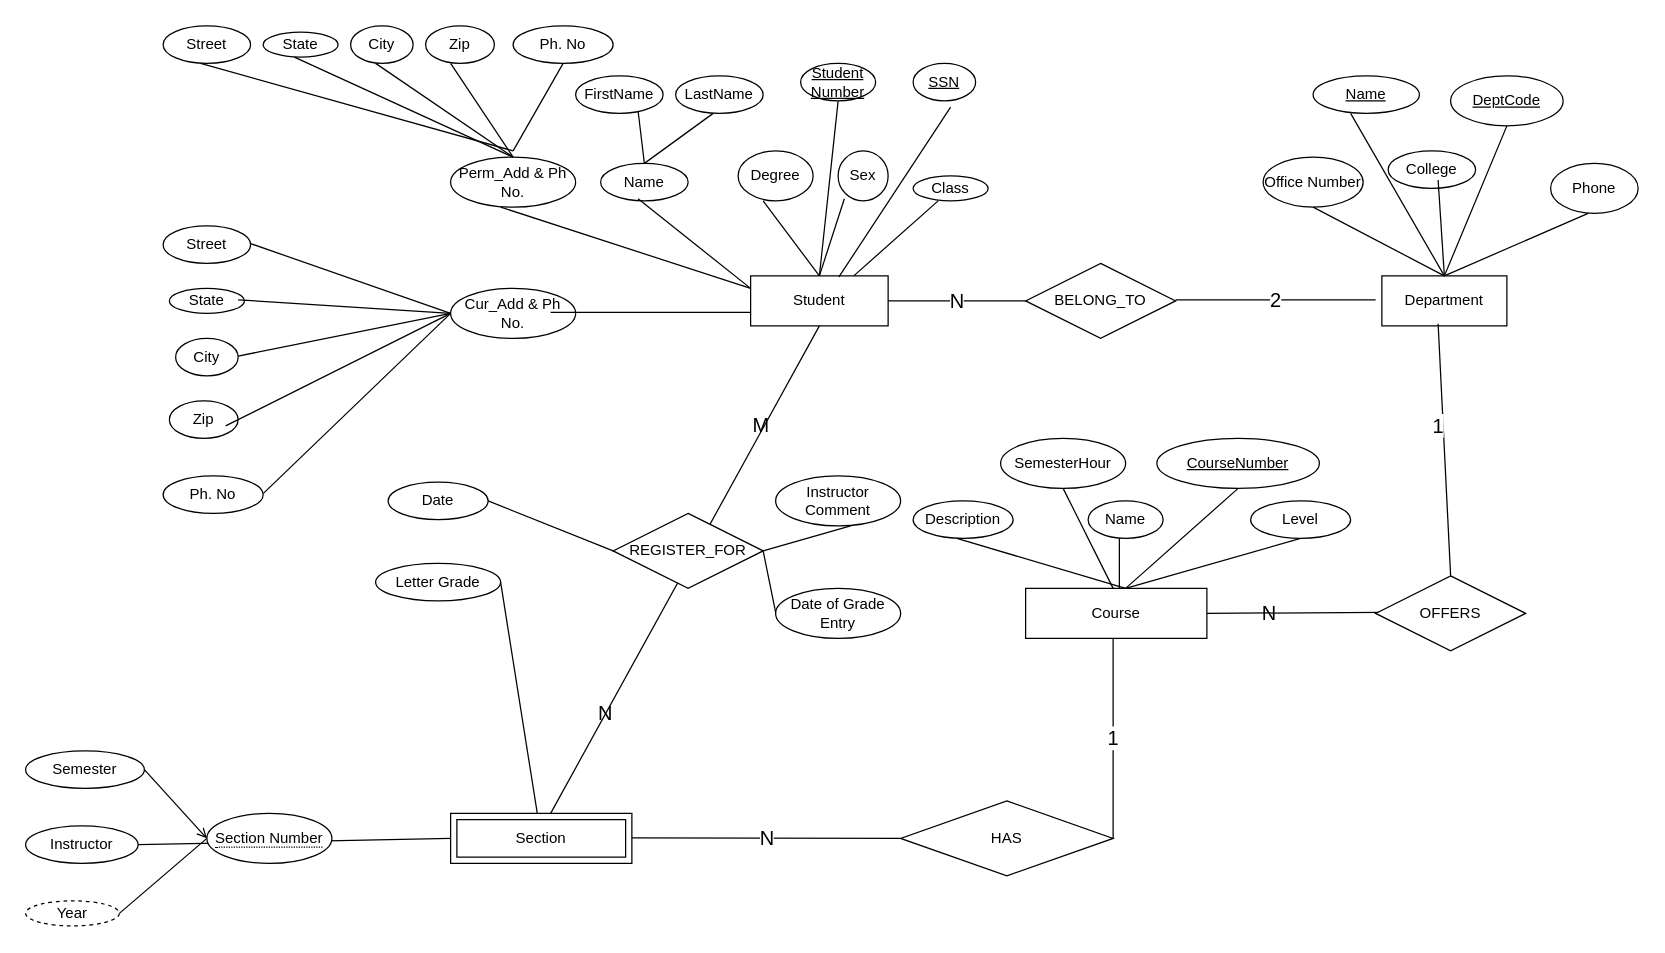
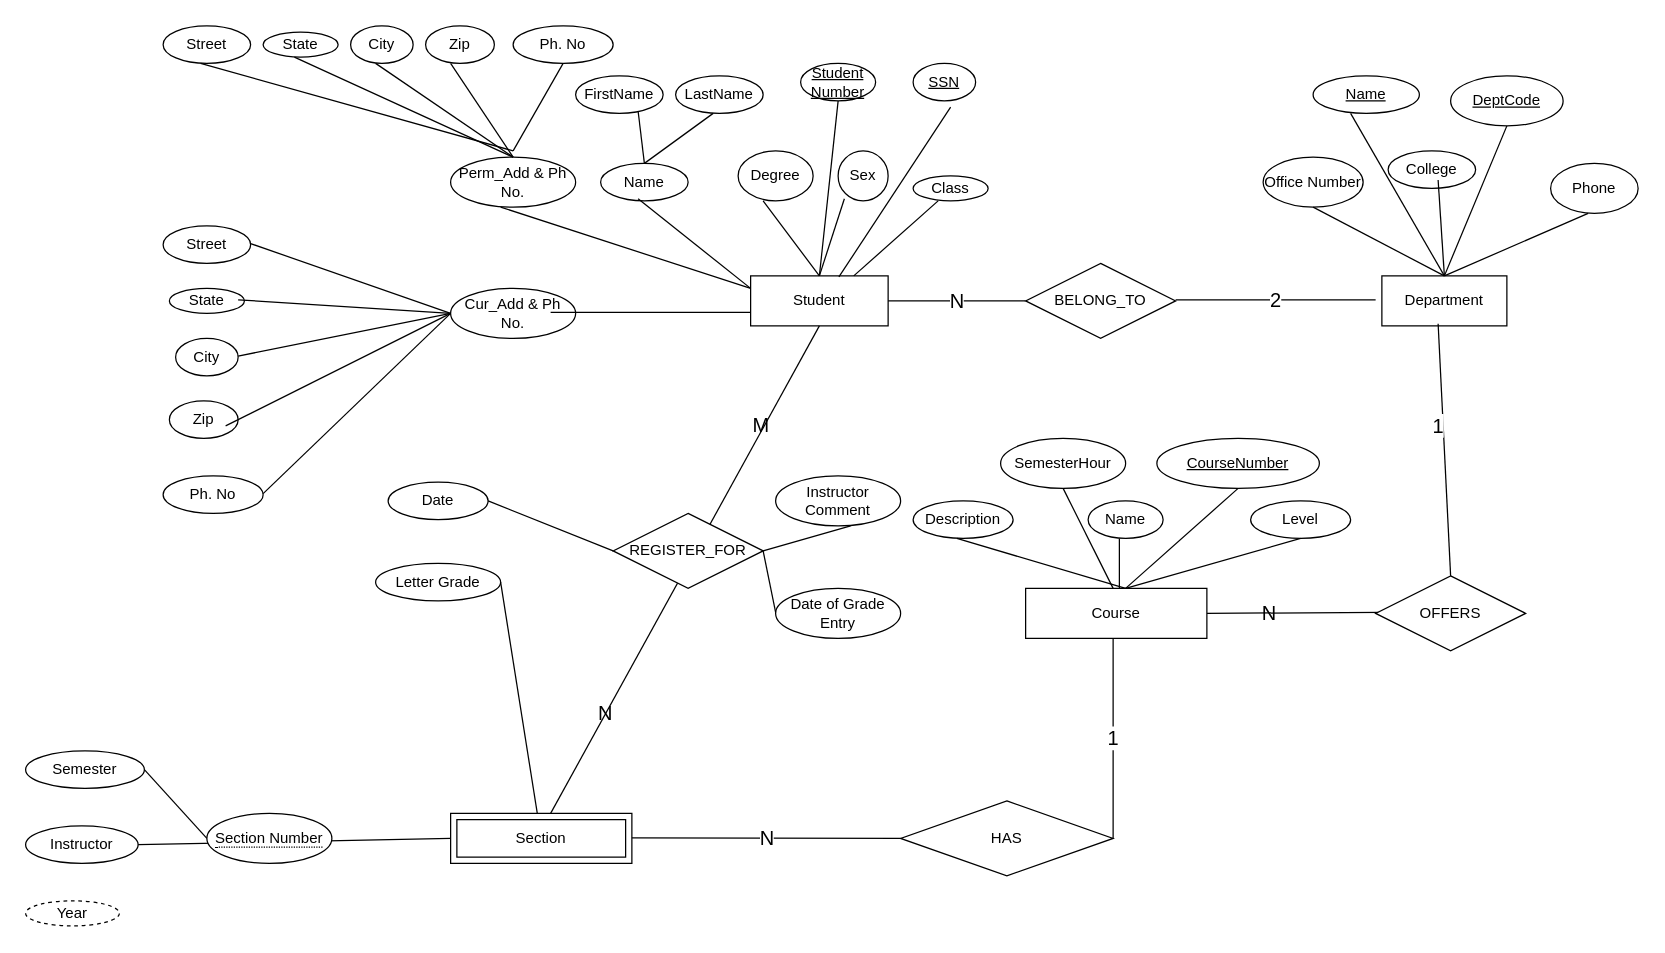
edge "Semester" -> "Section Number": arrowhead open -> none
edge "Section Number" -- "Year": removed
